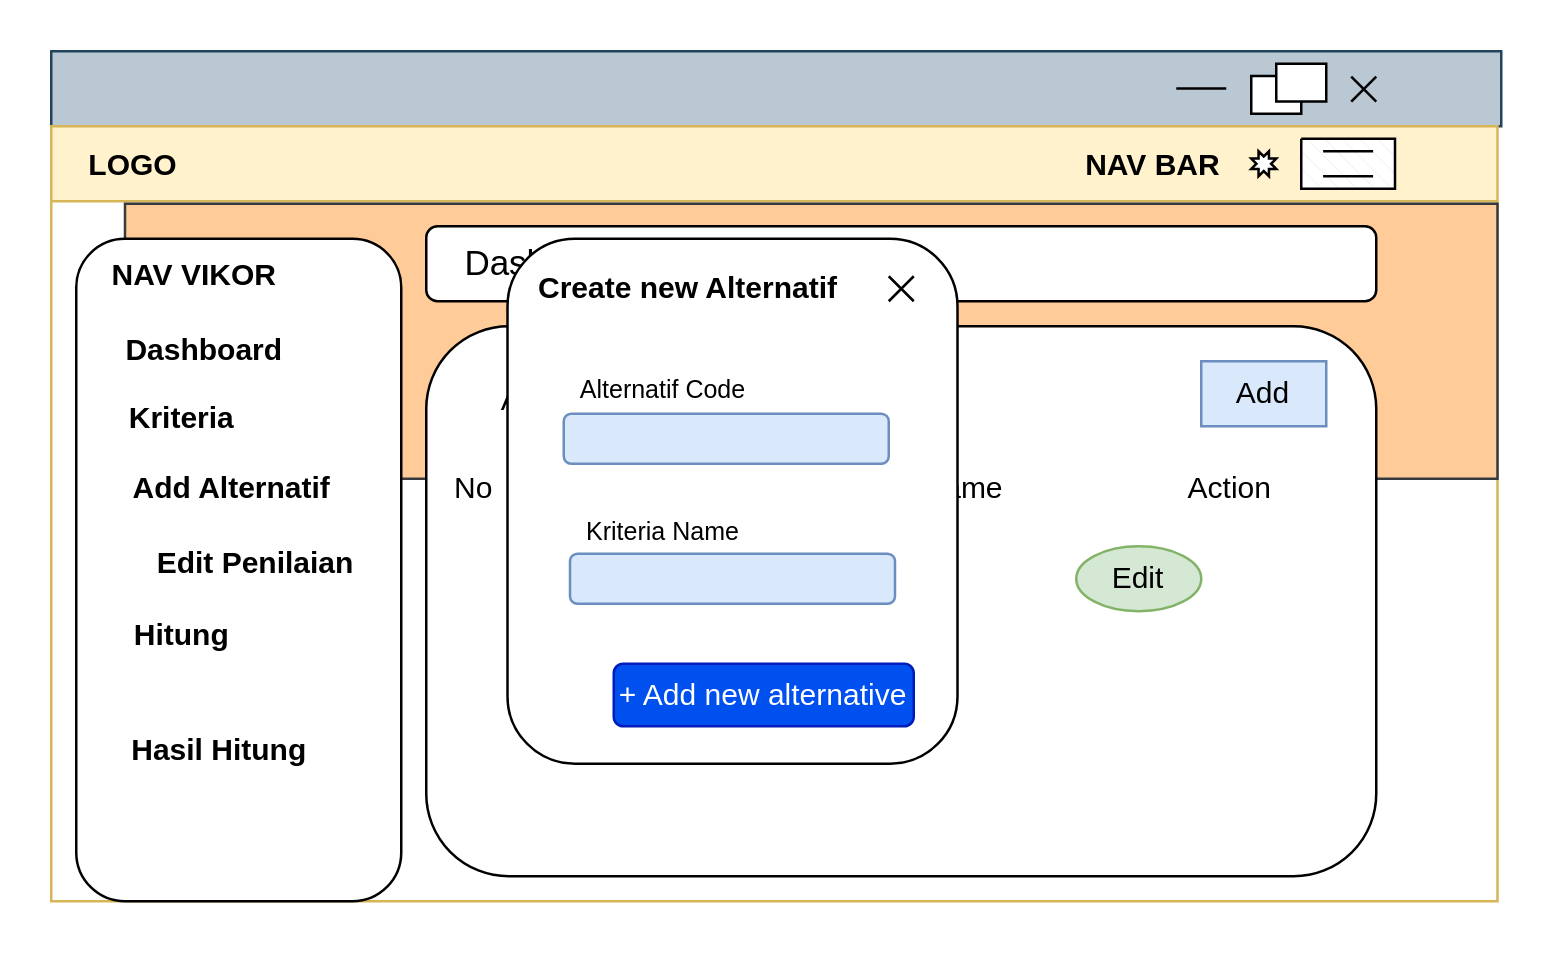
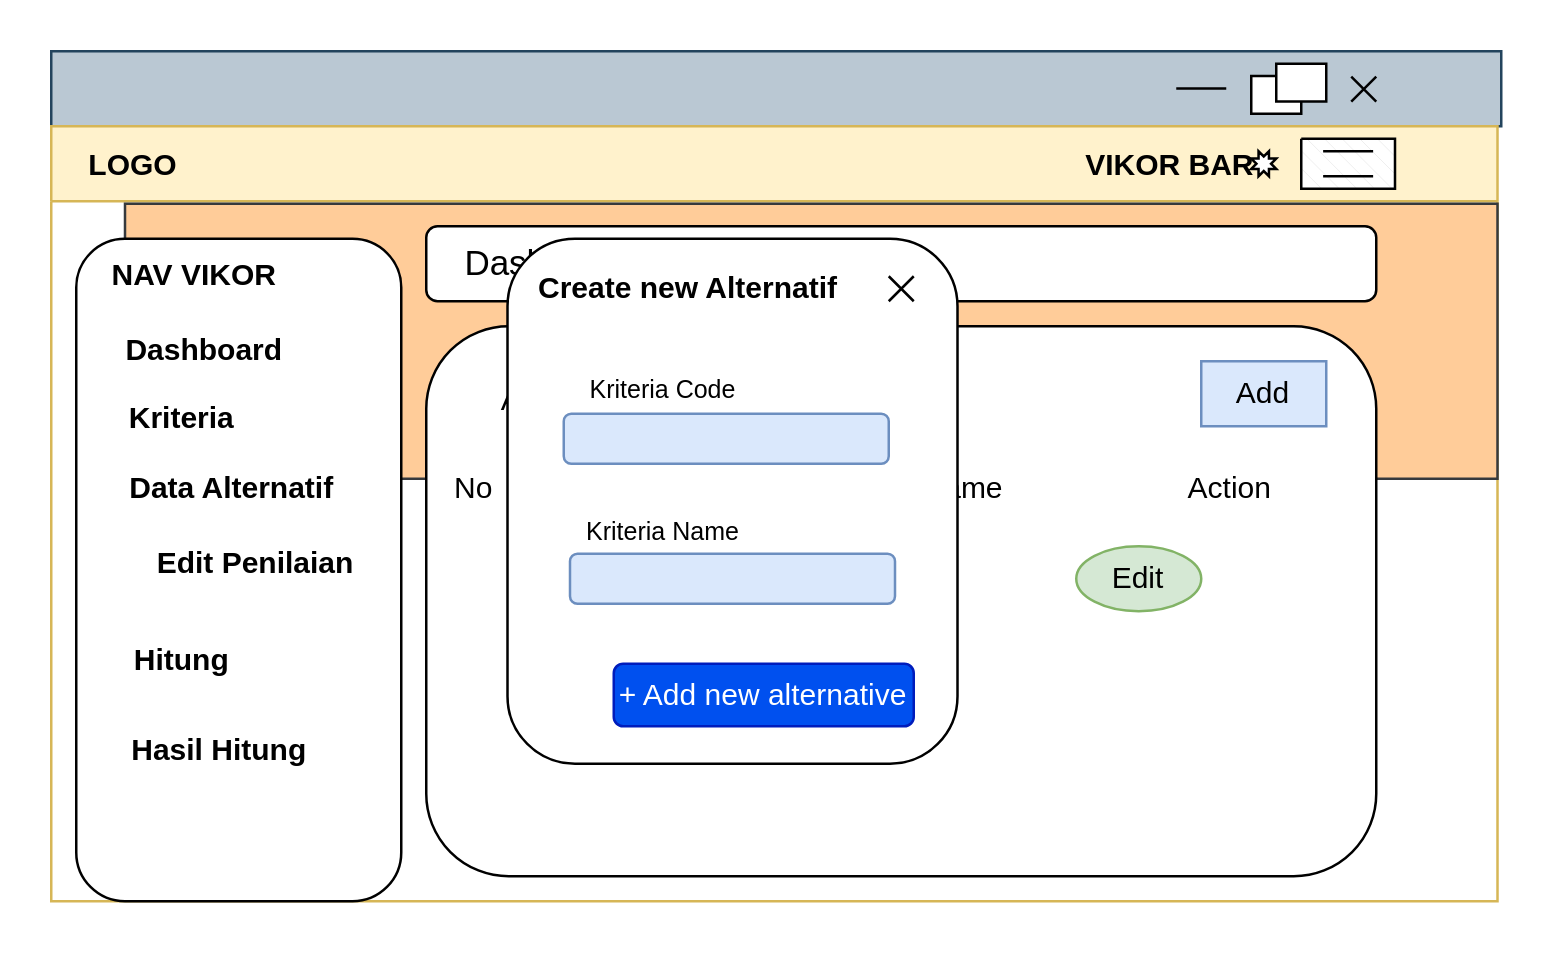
node "LOGO NAV BAR": label "LOGO NAV BAR" -> "LOGO VIKOR BAR"
node "Alternatif Code": label "Alternatif Code" -> "Kriteria Code"
node "Add Alternatif": label "Add Alternatif" -> "Data Alternatif"
node "Hitung": moved (181, 636) -> (181, 661)
